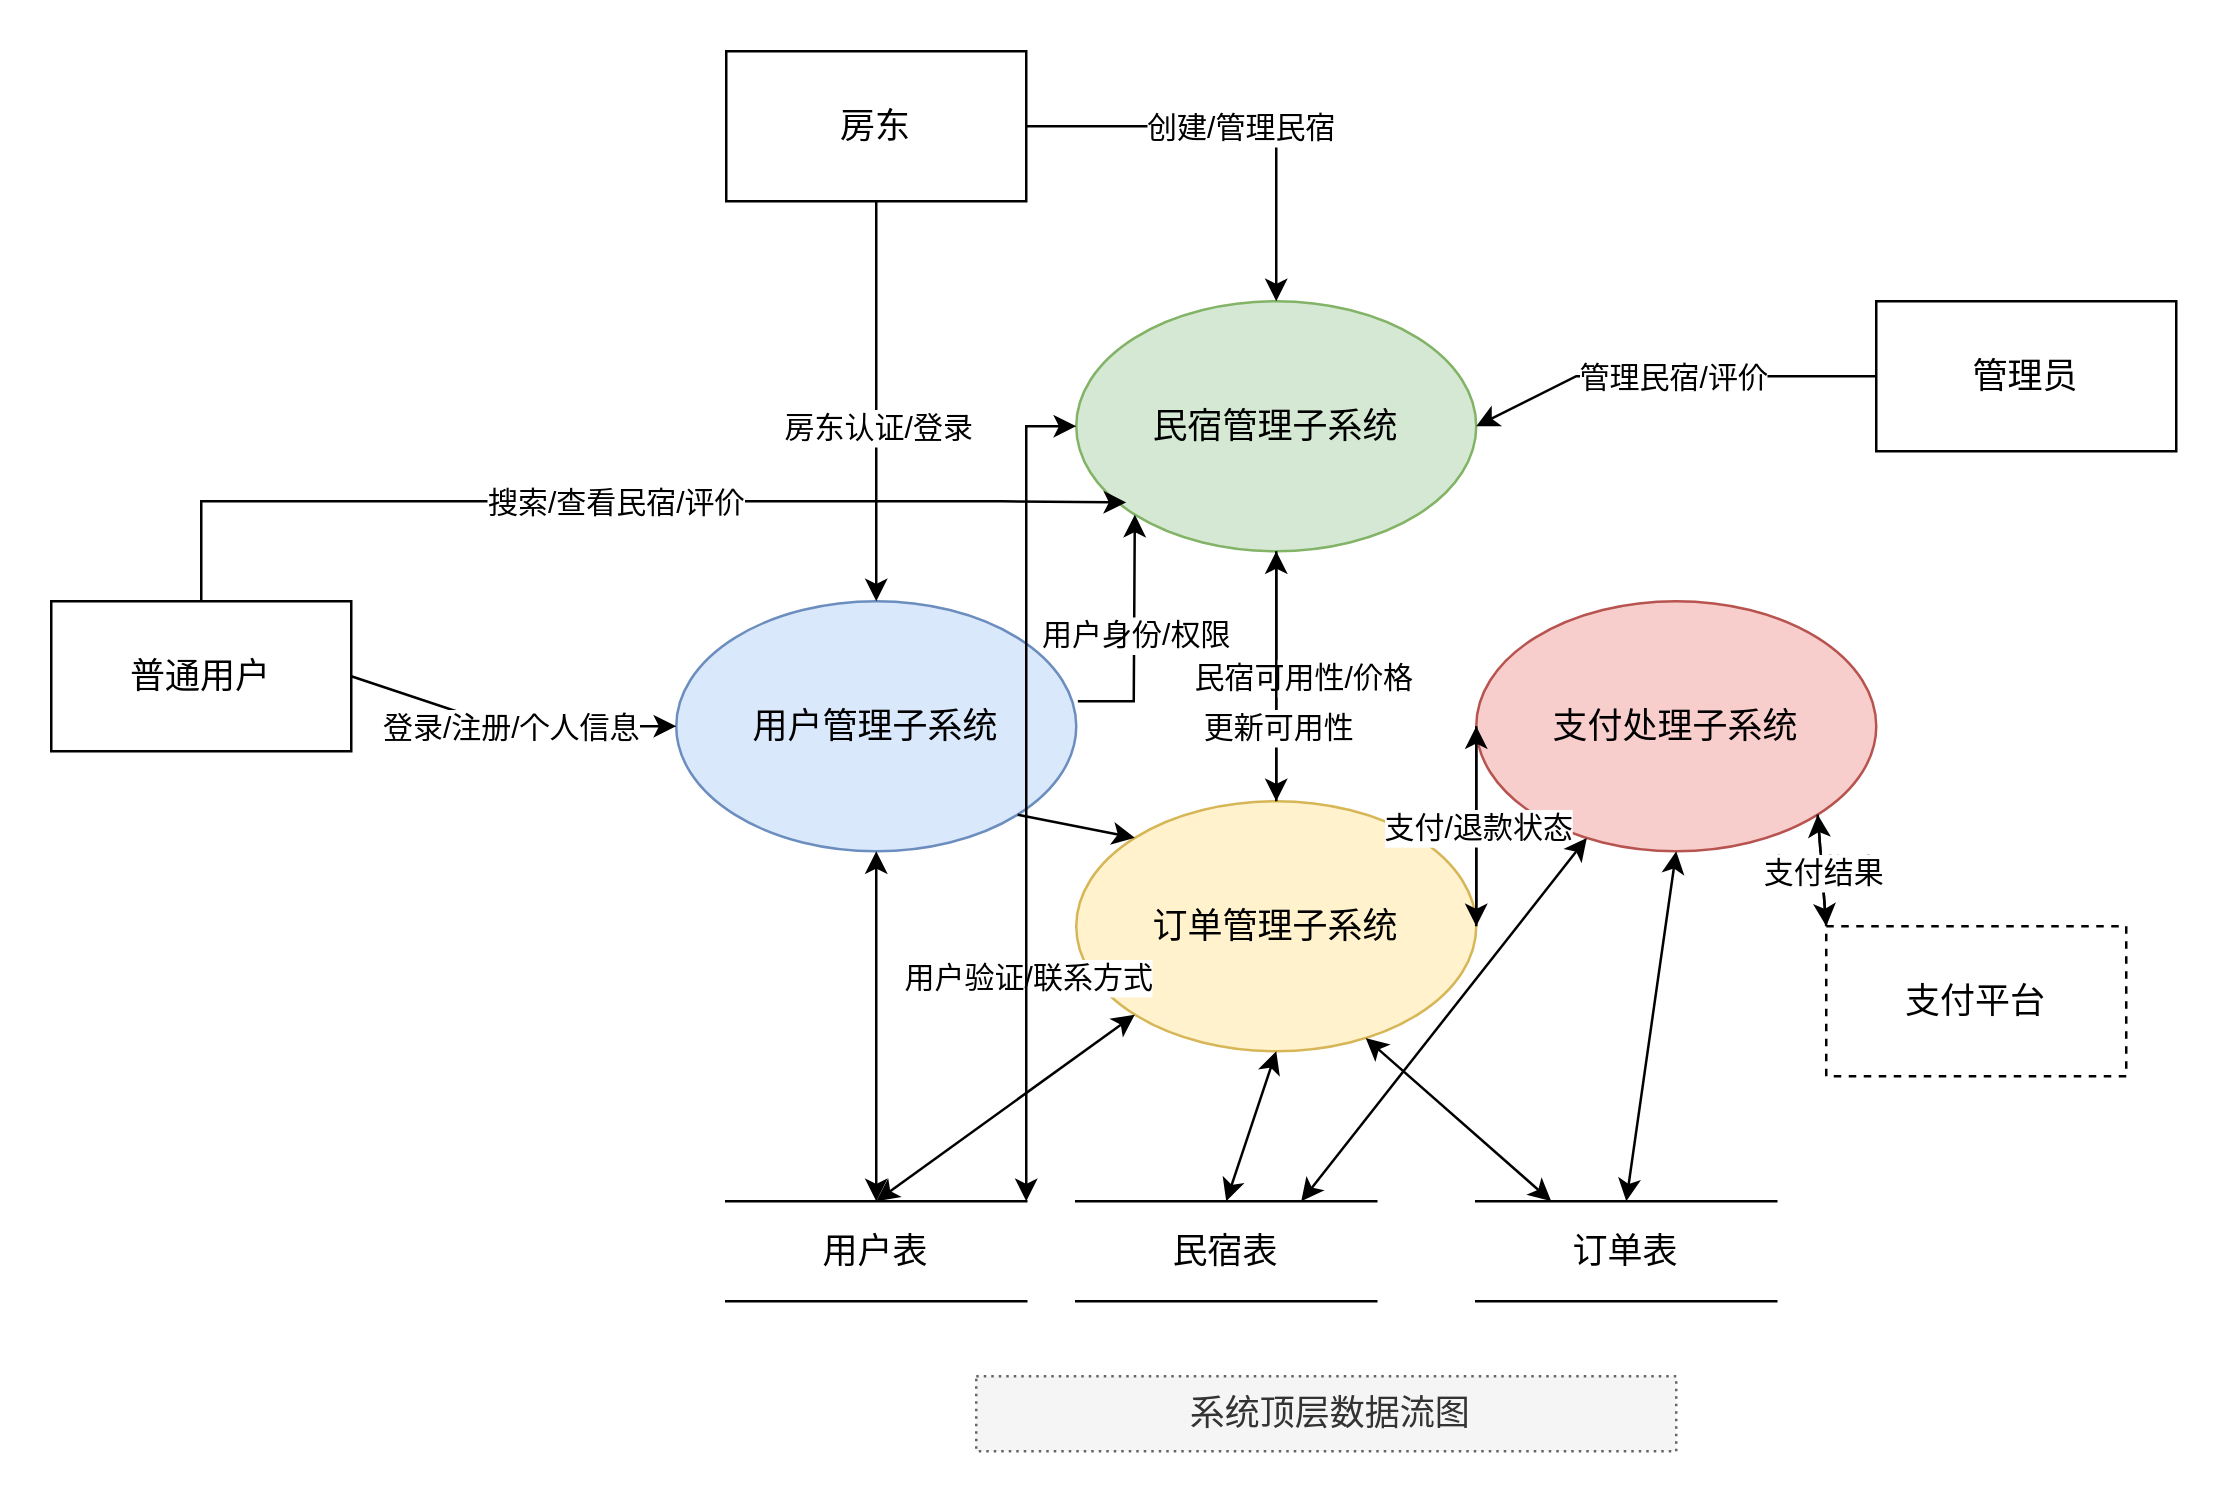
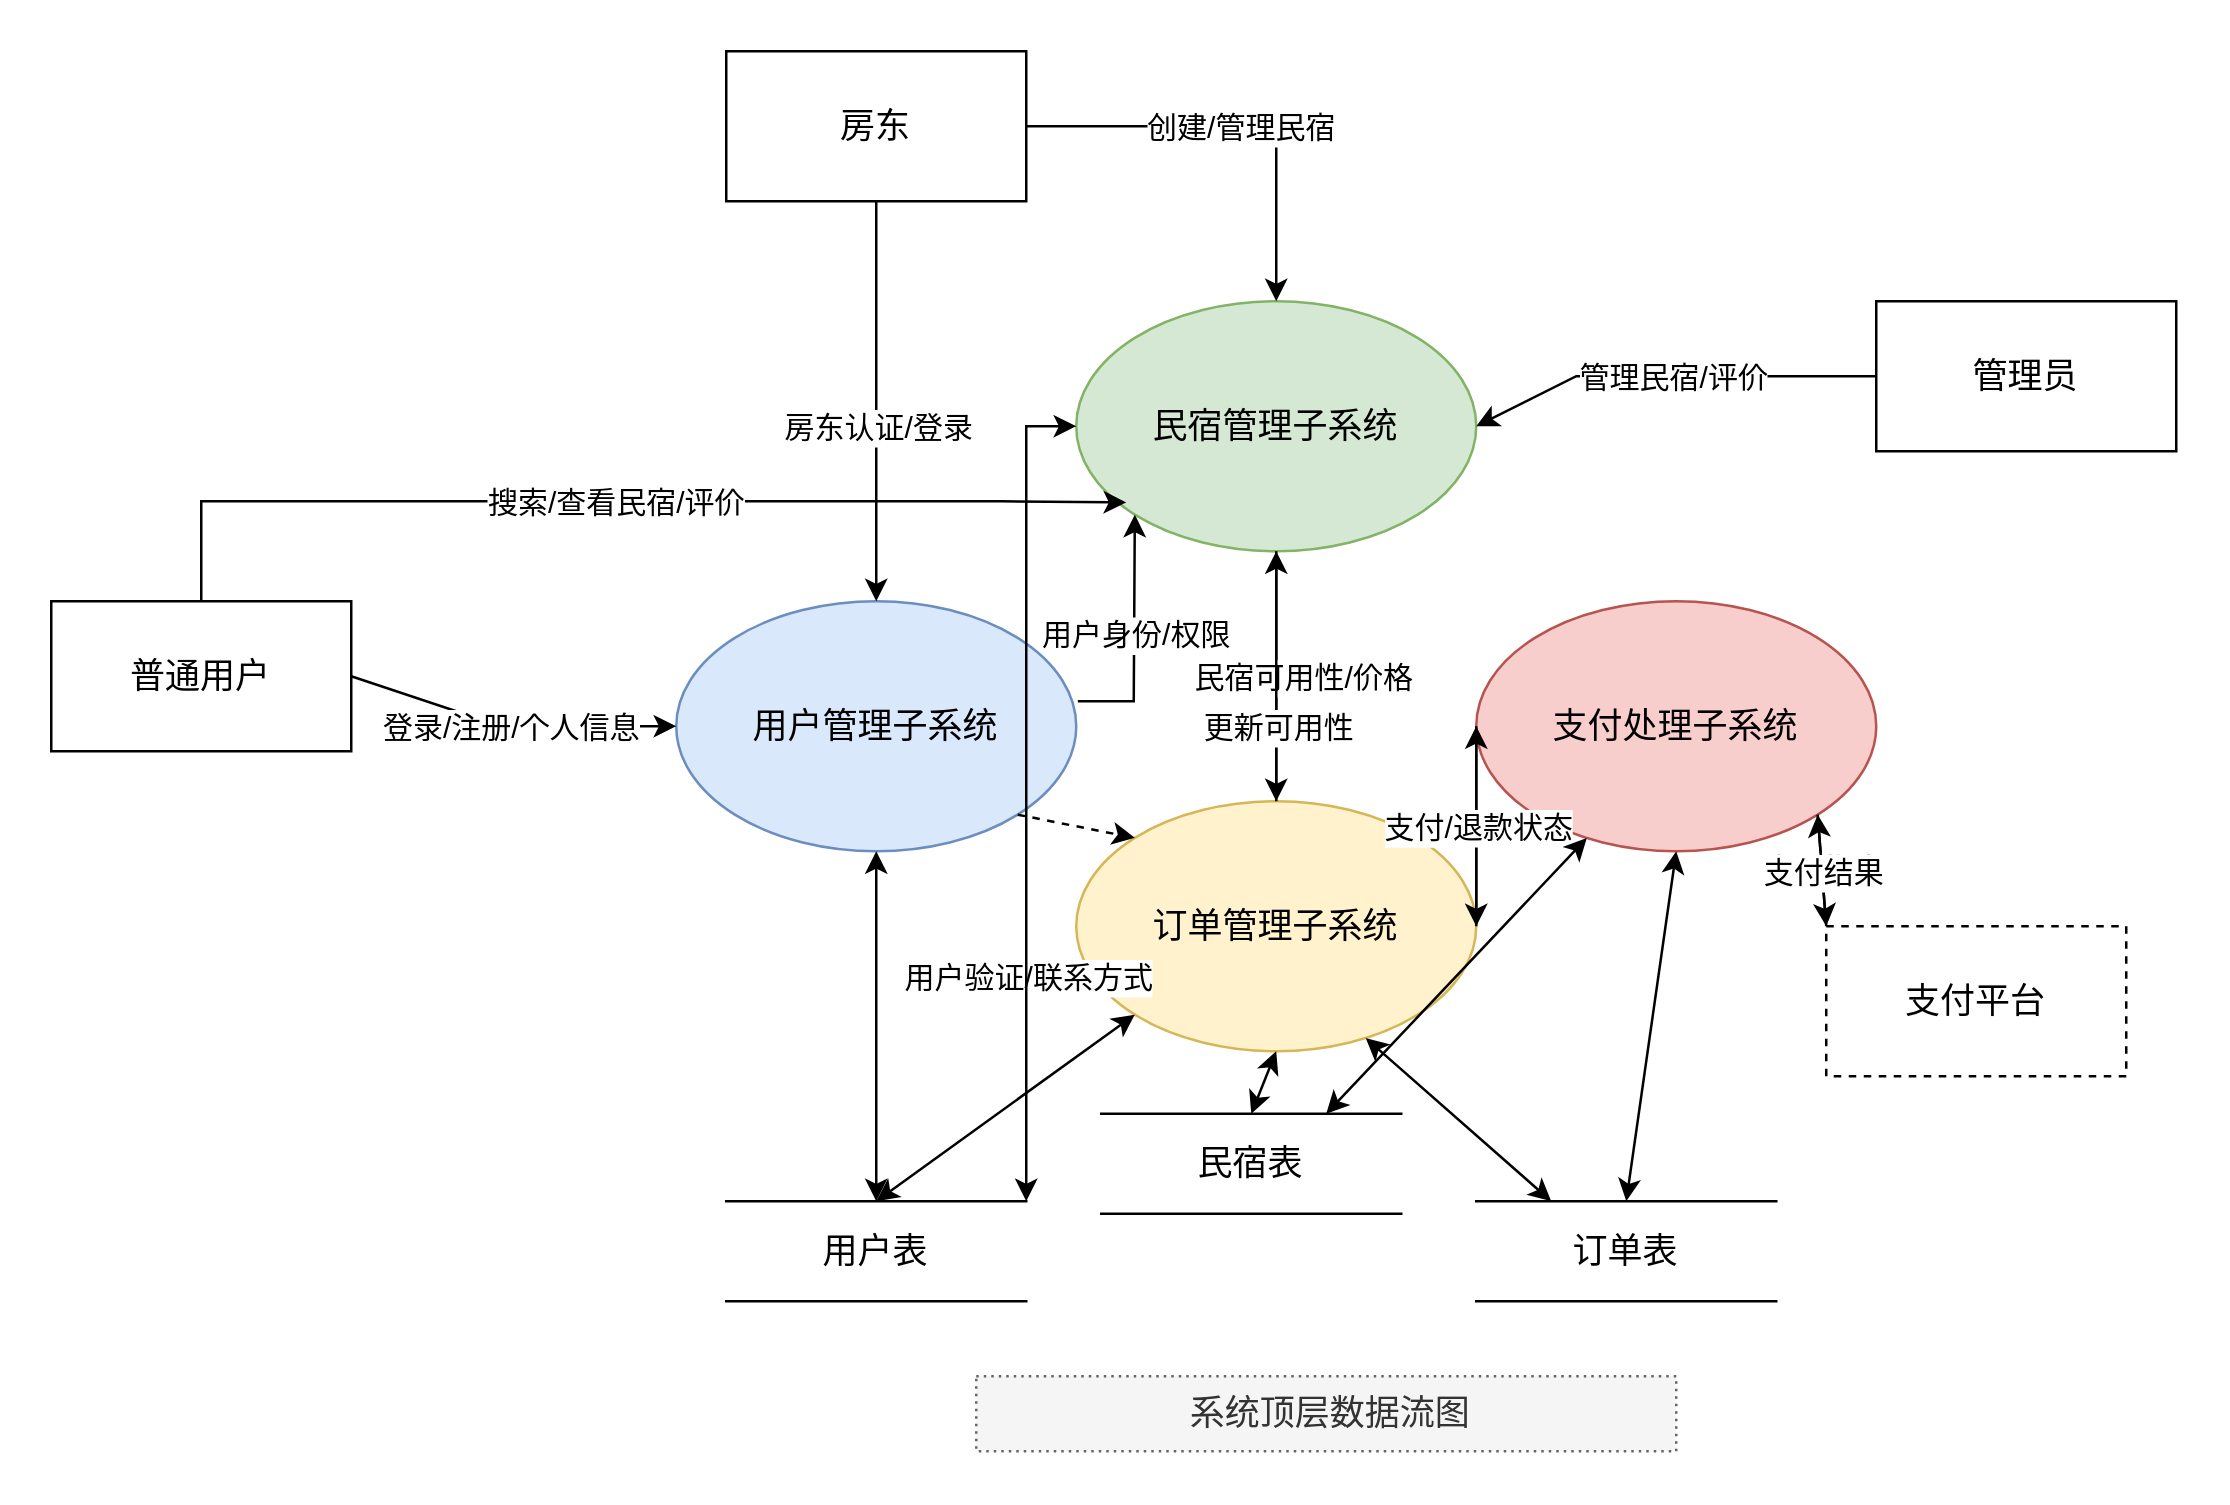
edge "用户管理子系统" -> "订单管理子系统": style solid -> dashed
node "民宿表": moved (1226, 1251) -> (1251, 1164)
